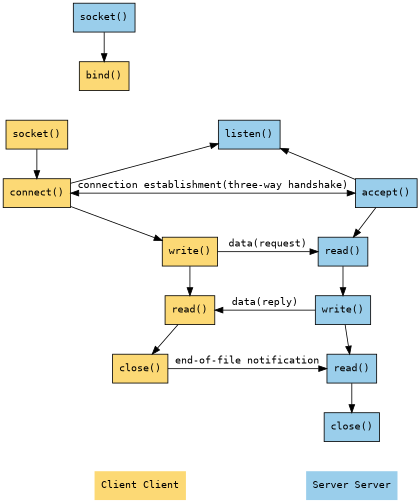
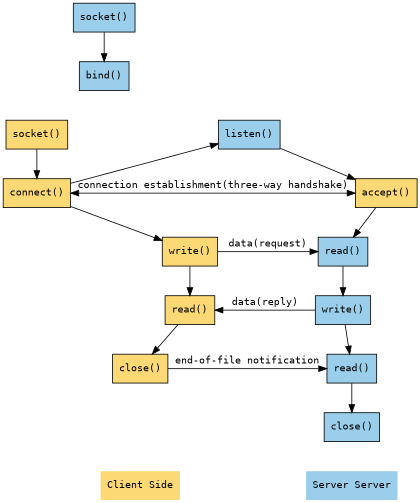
node "bind()": fillcolor #fcd975 -> #9aceeb
edge "accept()" -> "listen()": reversed
node "accept()": fillcolor #9aceeb -> #fcd975
node "Client Client": label "Client Client" -> "Client Side"
